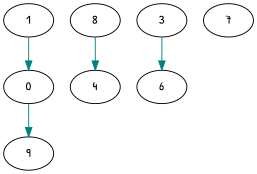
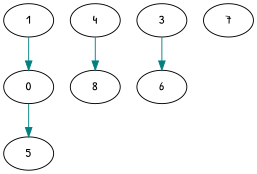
edge "8" -> "4": reversed
node "9": label "9" -> "5"
